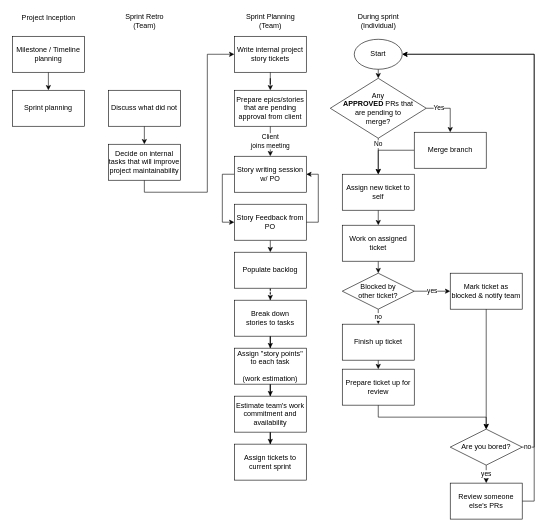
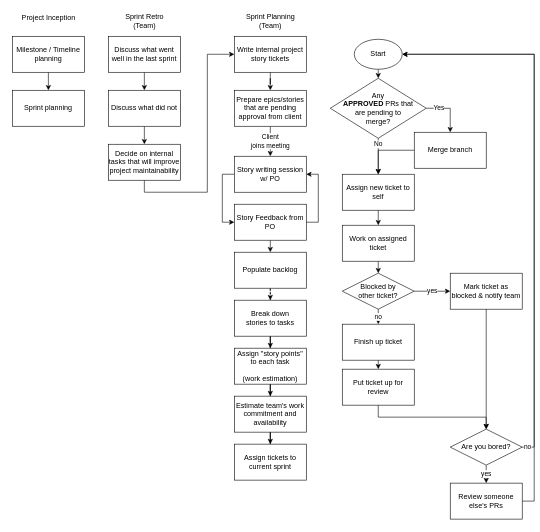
node "During sprint (Individual)": removed
node "Discuss what went well in the last sprint": added
edge "Discuss what went well in the last sprint" -> "Discuss what did not": added
node "Prepare ticket up for review": label "Prepare ticket up for review" -> "Put ticket up for review"
